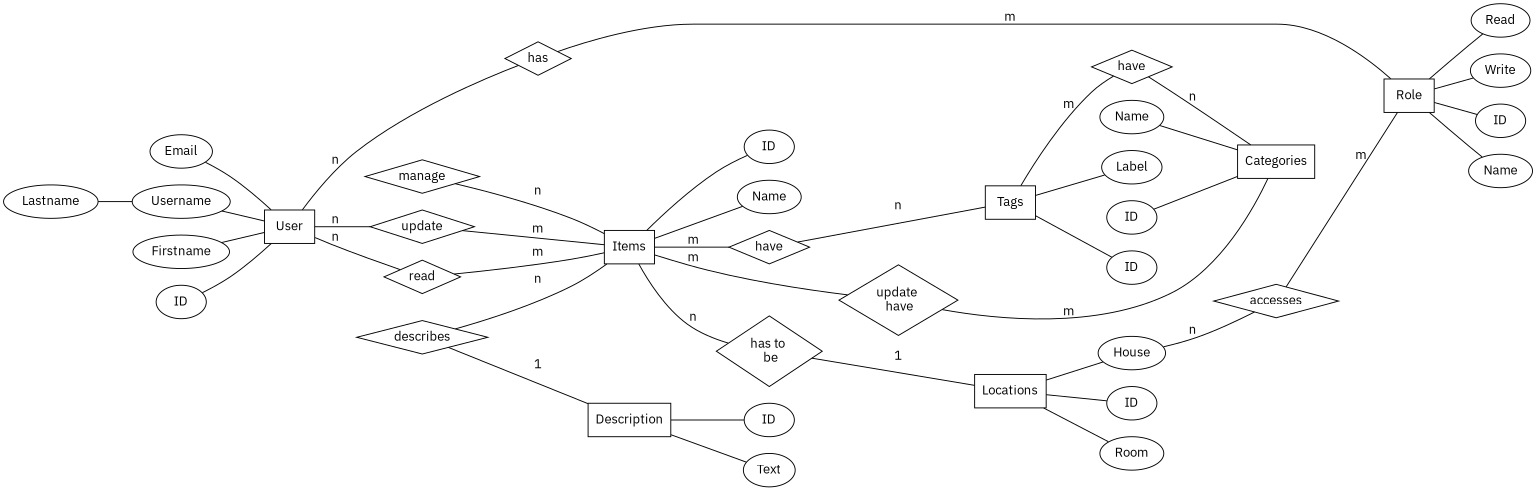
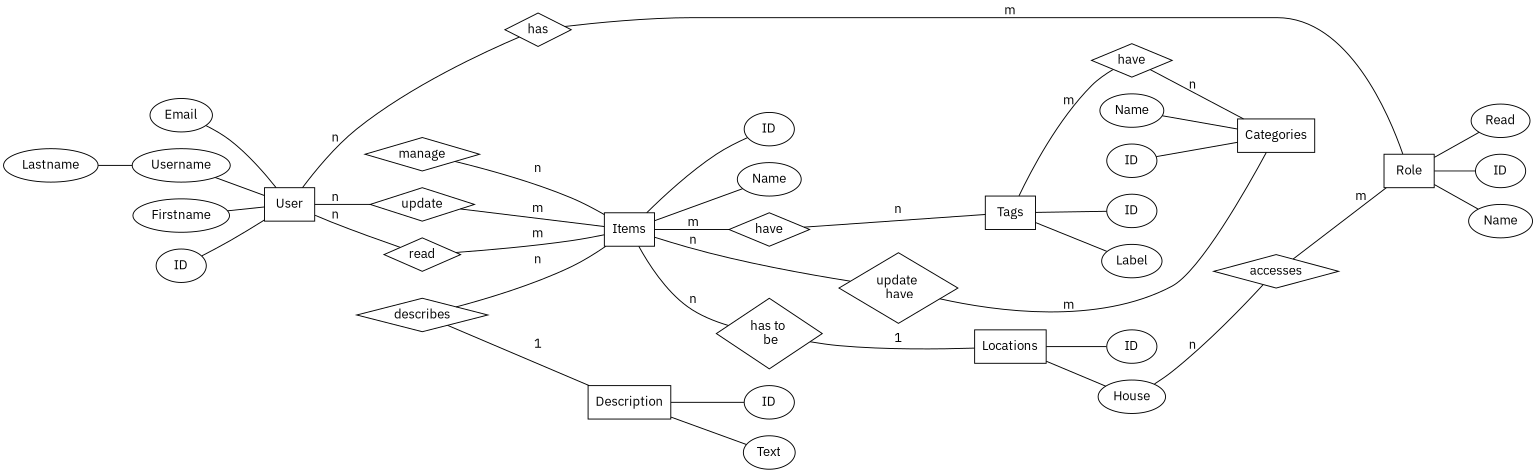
node "Write": removed
edge "Items" -- "update have": label "m" -> "n"
node "Room": removed
